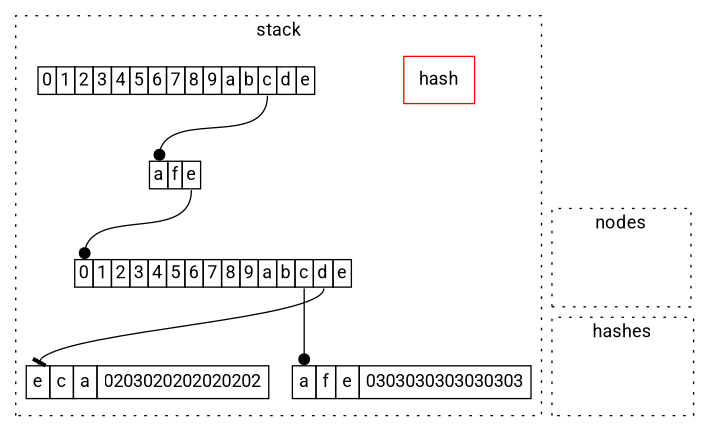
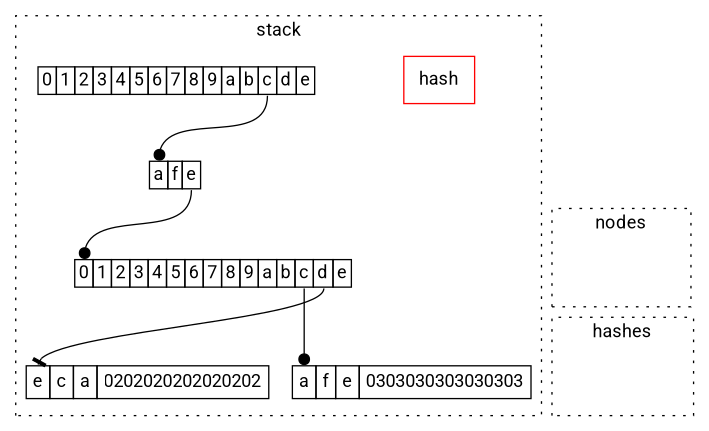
node "e": text "0203020202020202" -> "0202020202020202"
